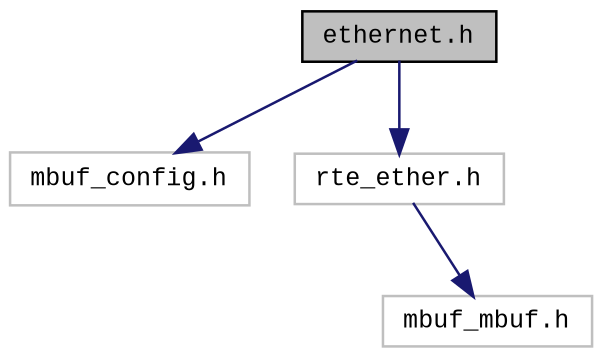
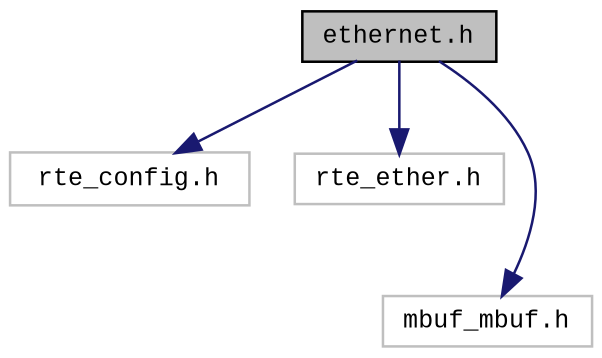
node "mbuf_config.h": label "mbuf_config.h" -> "rte_config.h"
edge "rte_ether.h" -> "mbuf_mbuf.h": now "ethernet.h" -> "mbuf_mbuf.h"
